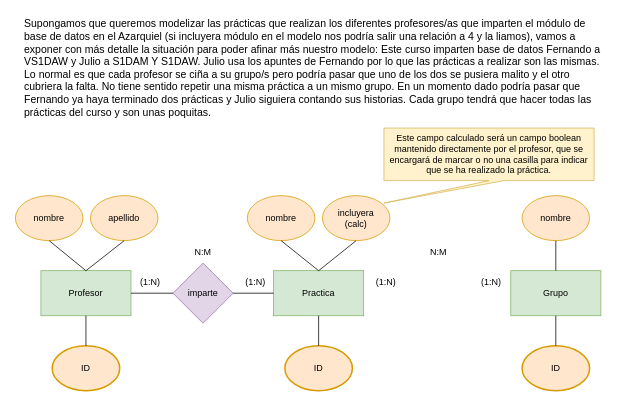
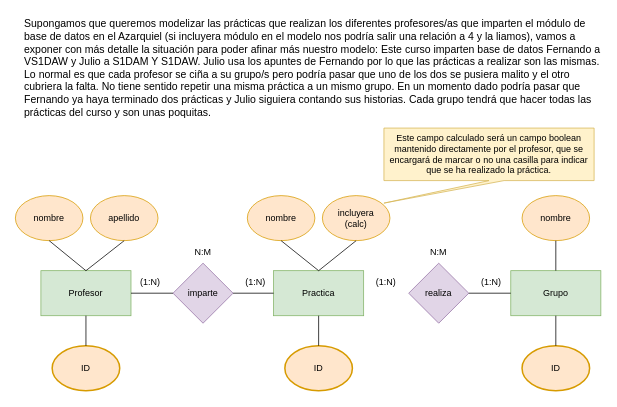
node "realiza": added
edge "realiza" -- "Grupo": added
